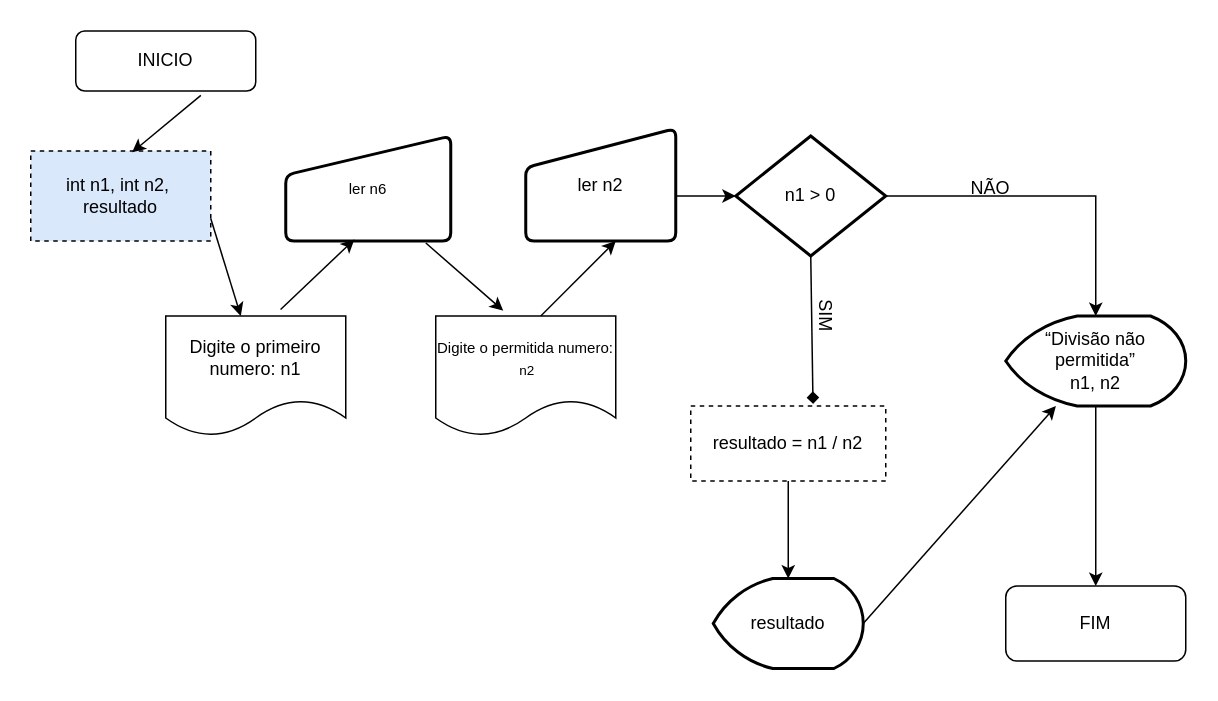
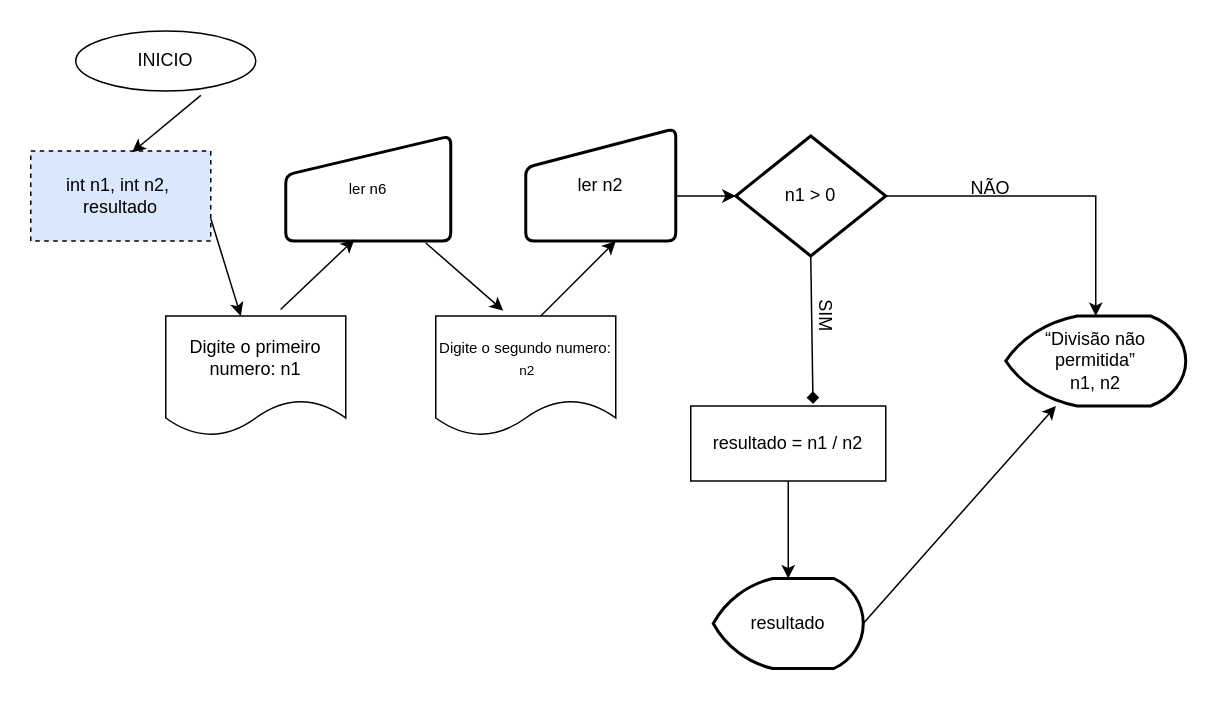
node "INICIO": shape rounded rectangle -> ellipse
node "Digite o permitida numero: n2": label "Digite o permitida numero: n2" -> "Digite o segundo numero: n2"
node "resultado = n1 / n2": style dashed -> solid
edge "“Divisão não permitida” n1, n2" -> "FIM": removed
node "FIM": removed
